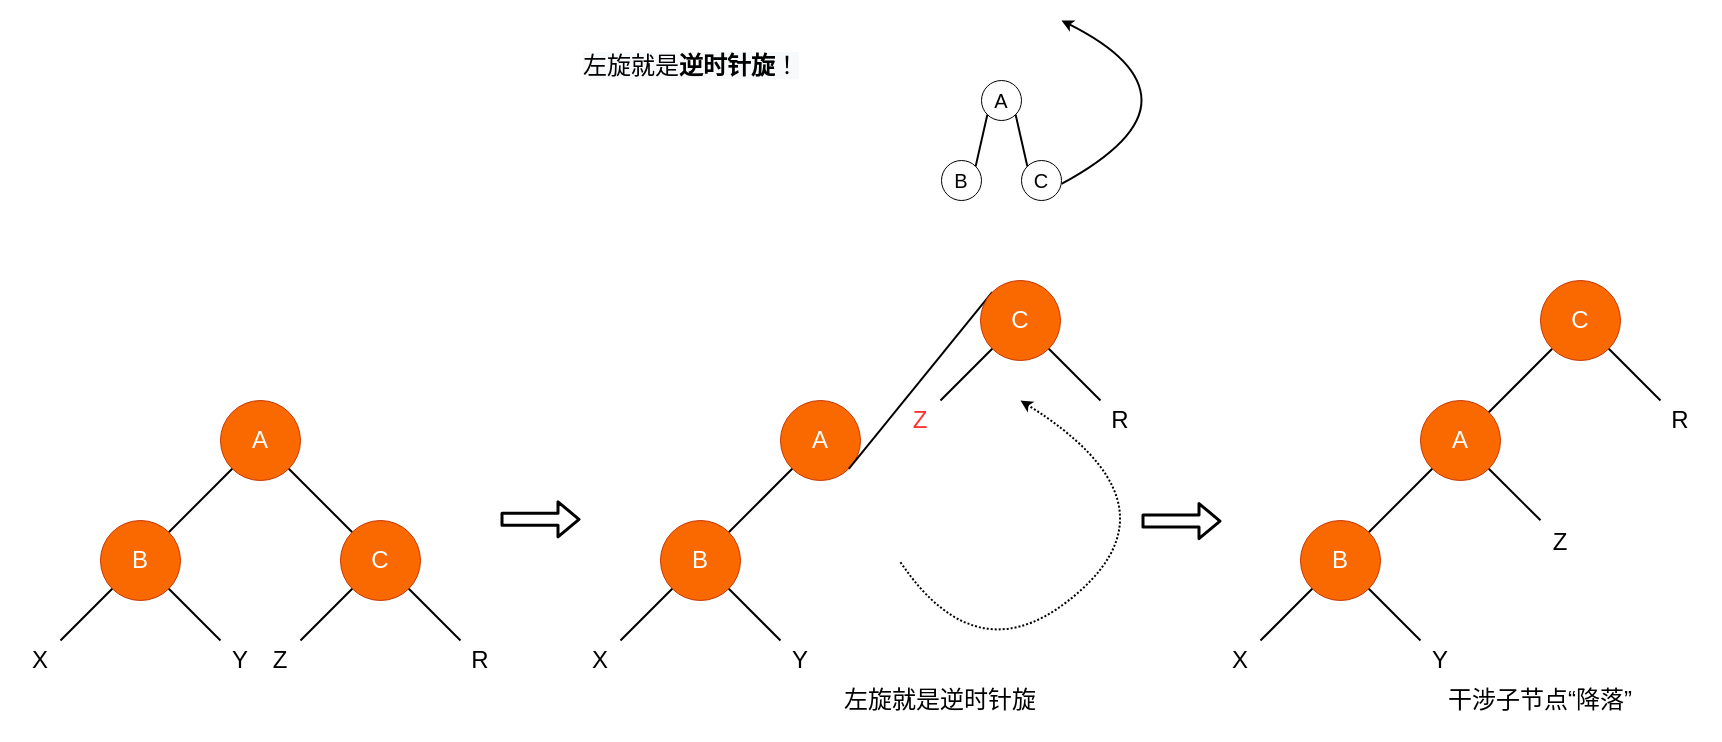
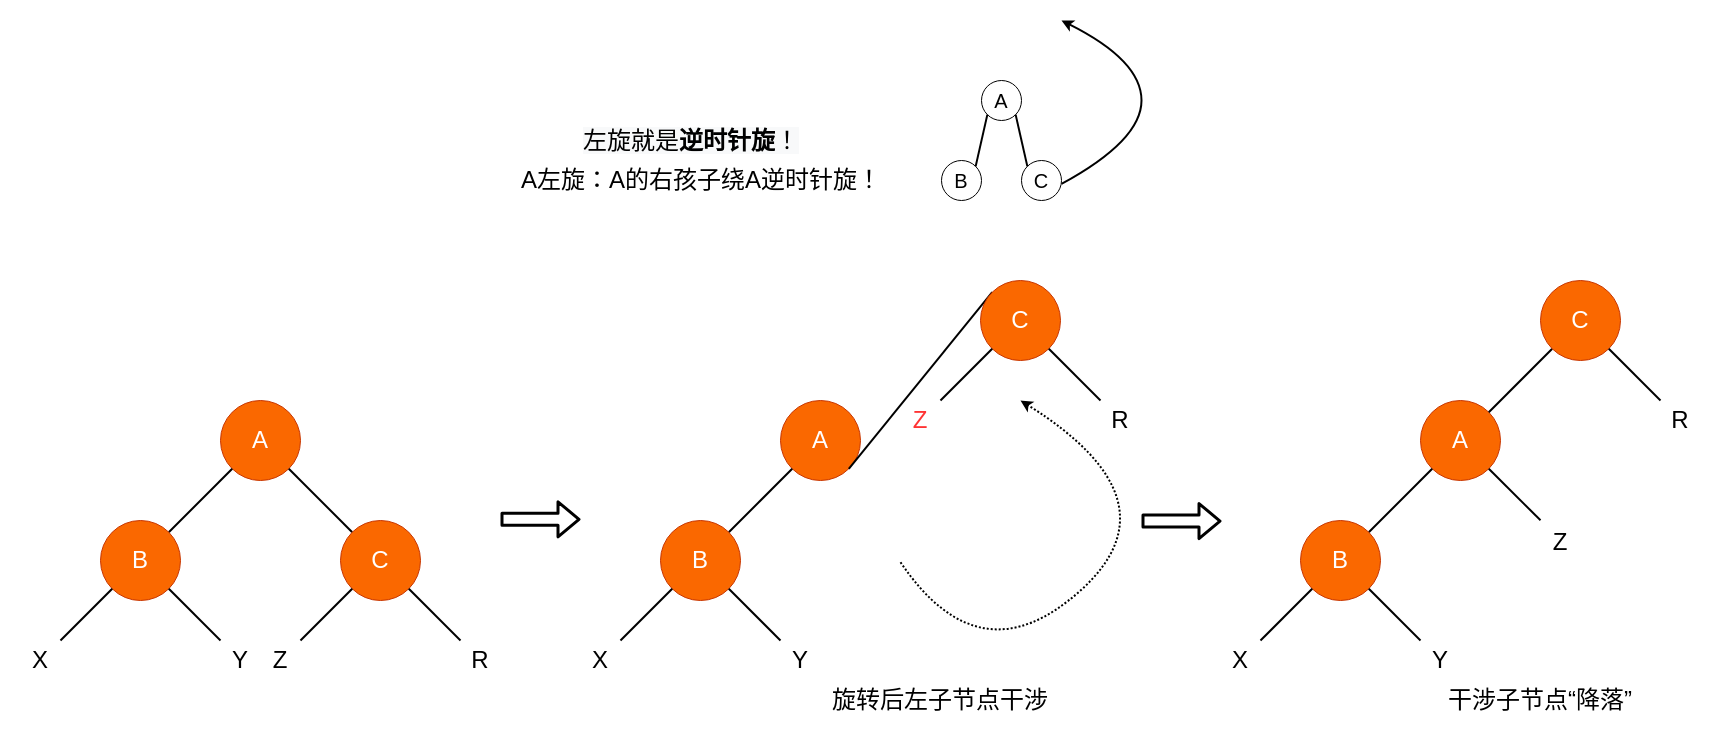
node "左旋就是逆时针旋！": moved (702, 66) -> (702, 141)
node "A左旋：A的右孩子绕A逆时针旋！": added
node "左旋就是逆时针旋": label "左旋就是逆时针旋" -> "旋转后左子节点干涉"
